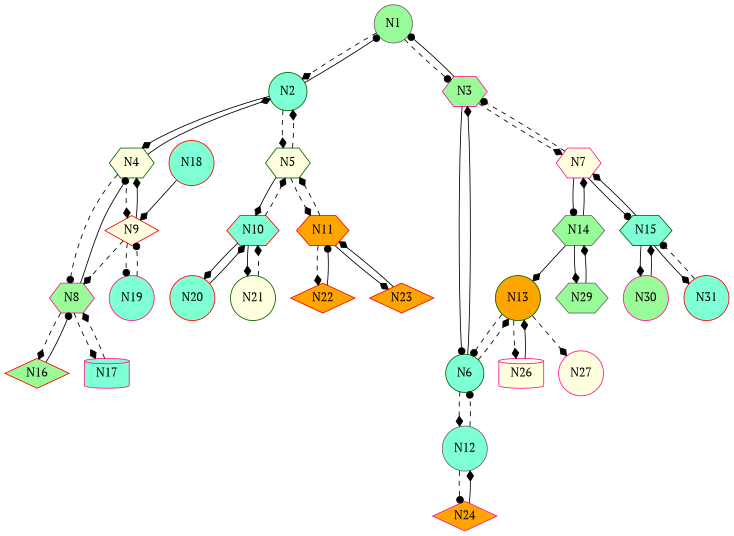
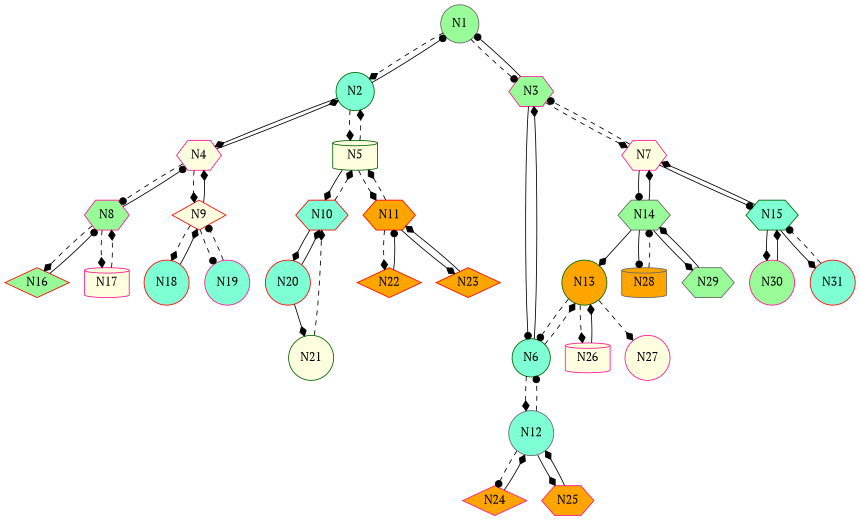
node "N4": color darkgreen -> deeppink
node "N5": shape hexagon -> cylinder
edge "N10" -> "N21": now "N20" -> "N21"
edge "N9" -> "N8": now "N9" -> "N18"
node "N28": added
node "N17": fillcolor aquamarine -> lightyellow
node "N25": added
